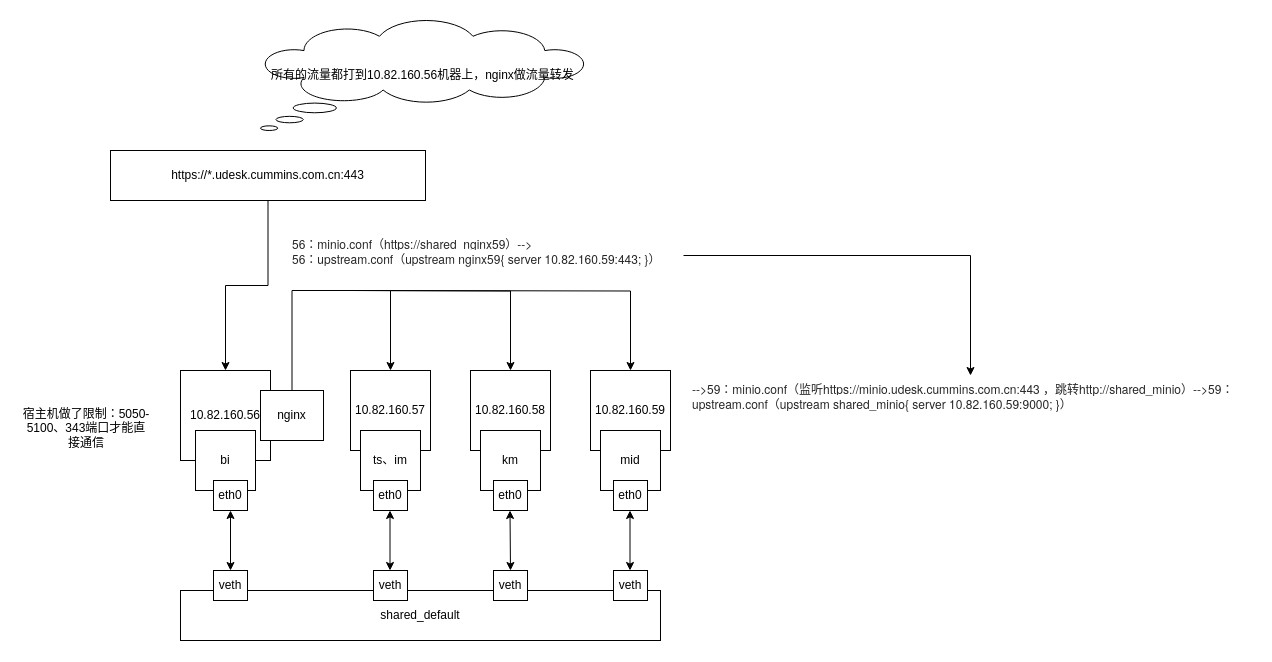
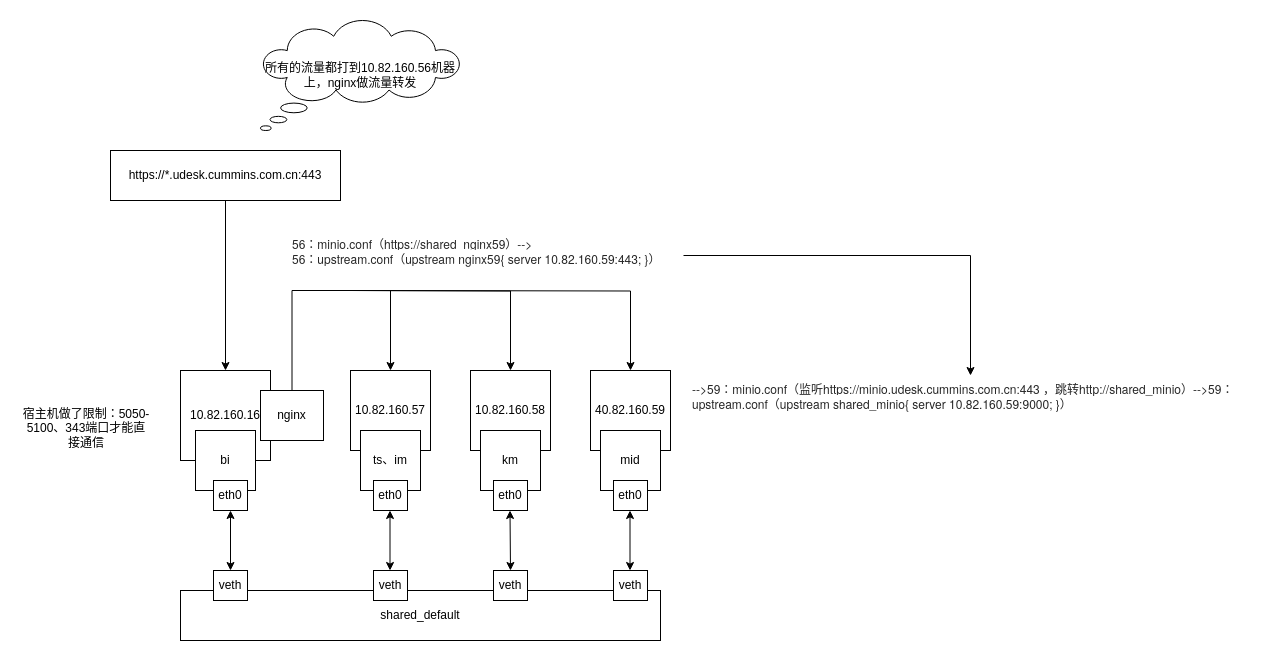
node "所有的流量都打到10.82.160.56机器上，nginx做流量转发": size 325x110 -> 200x110
node "https://*.udesk.cummins.com.cn:443": size 315x50 -> 230x50
node "10.82.160.59": label "10.82.160.59" -> "40.82.160.59"
node "10.82.160.56": label "10.82.160.56" -> "10.82.160.16"
